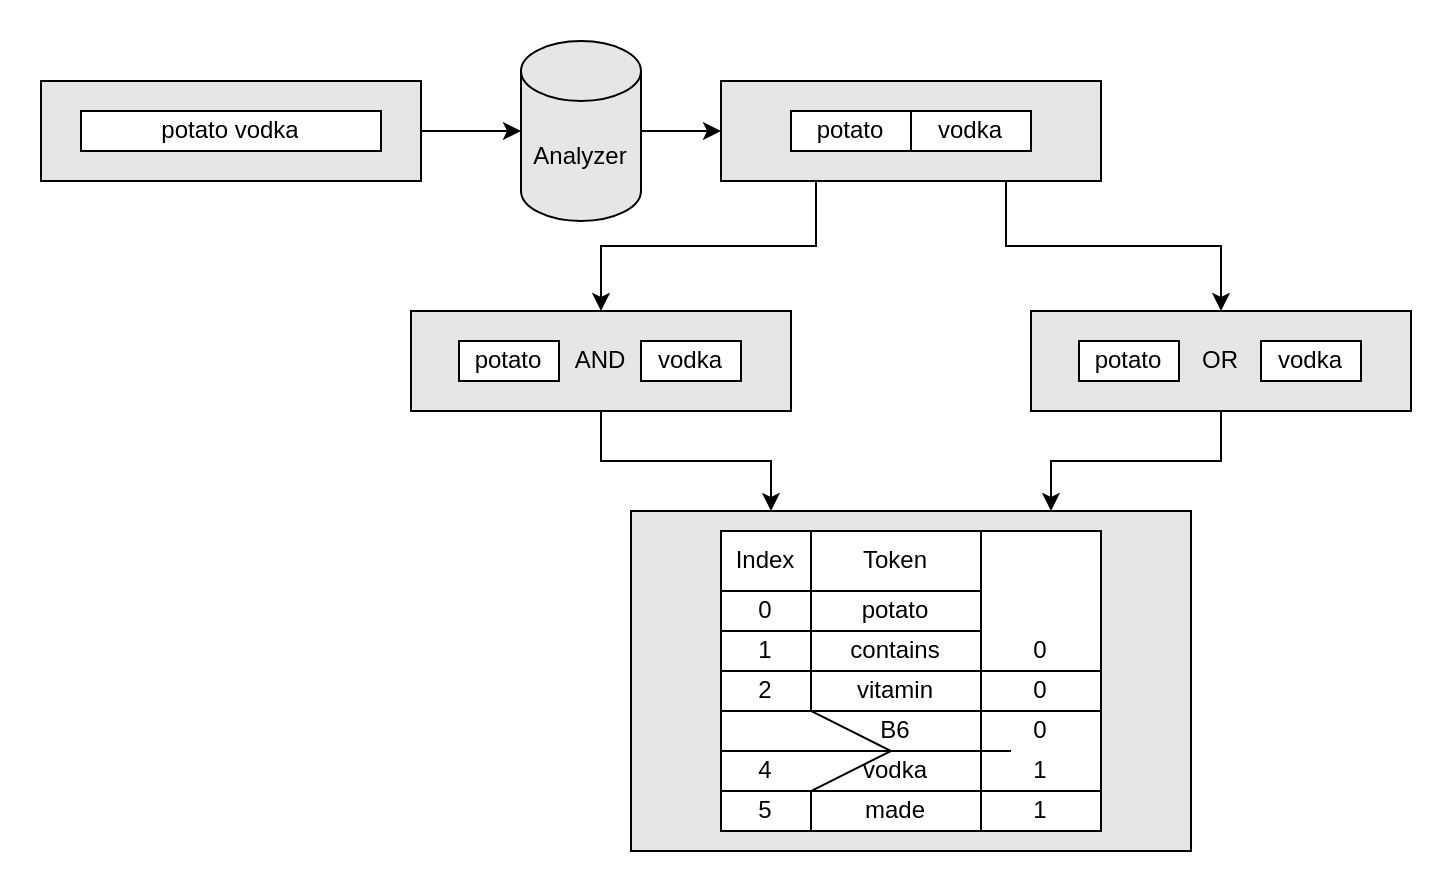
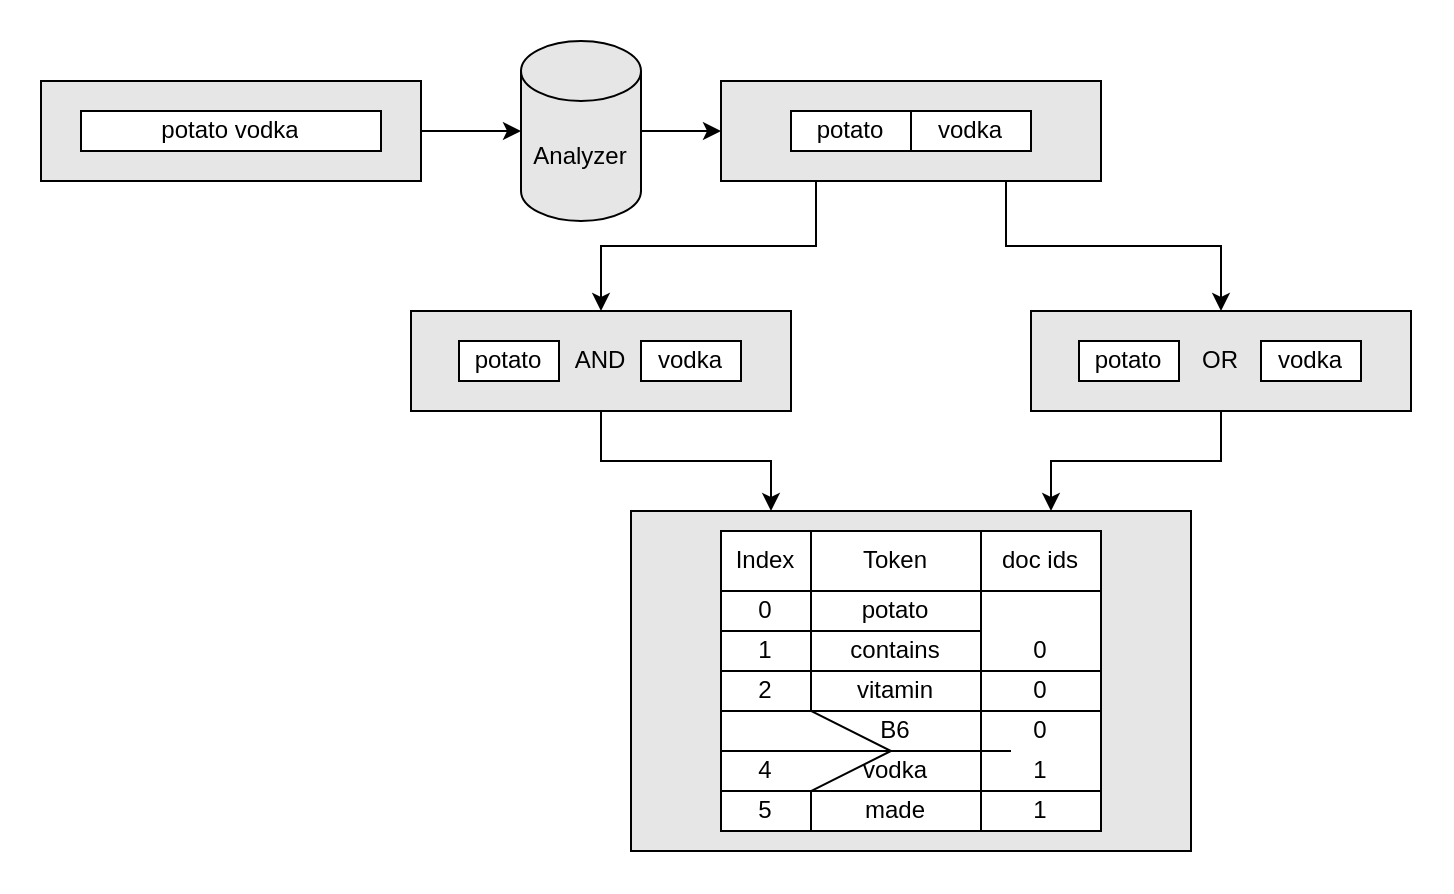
node "doc ids": added
